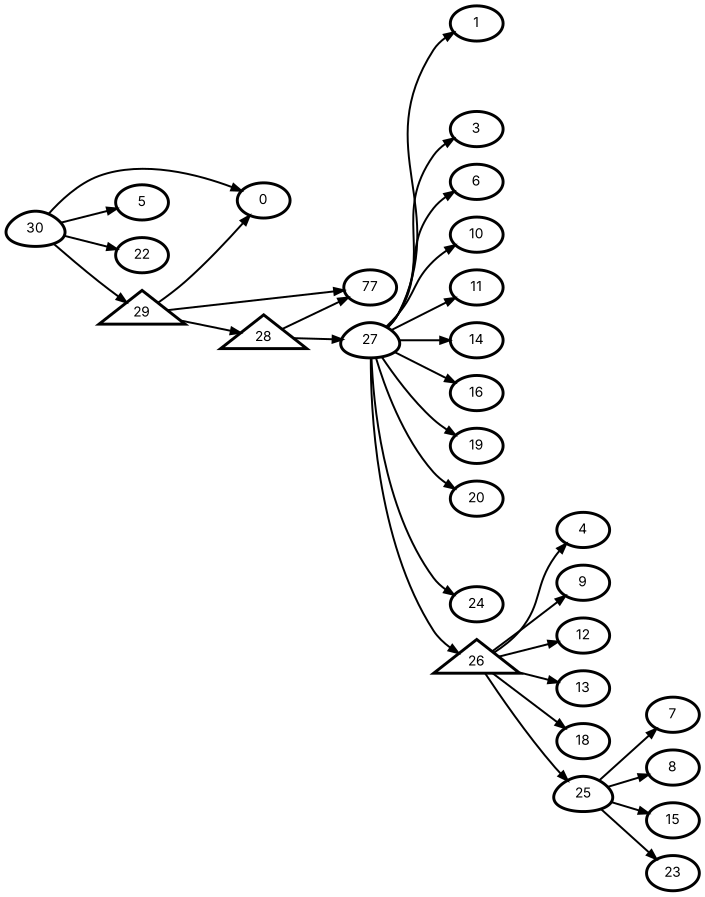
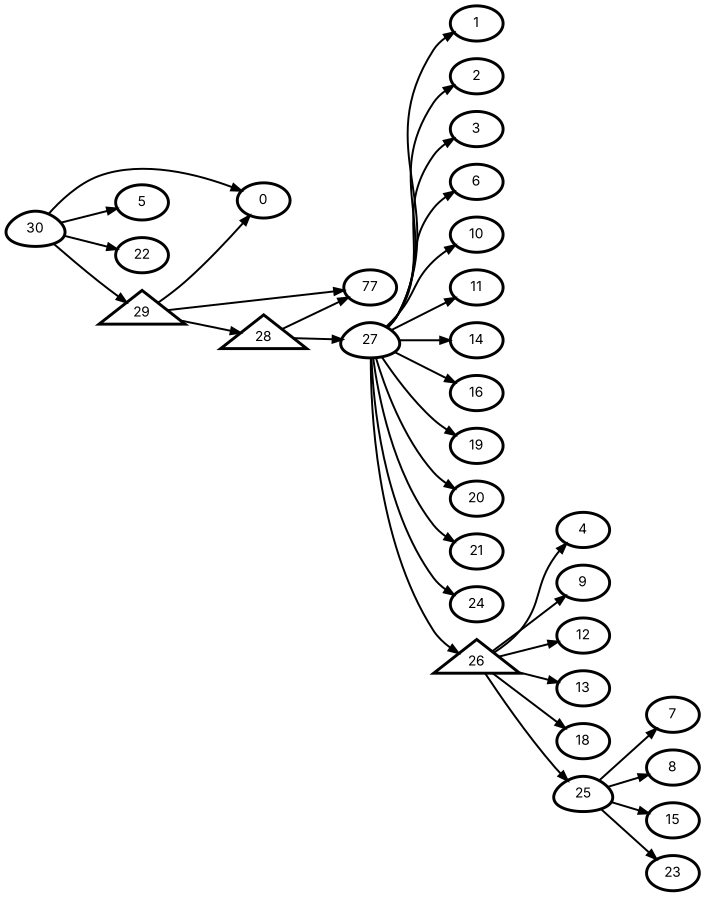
node "2": added
node "21": added
